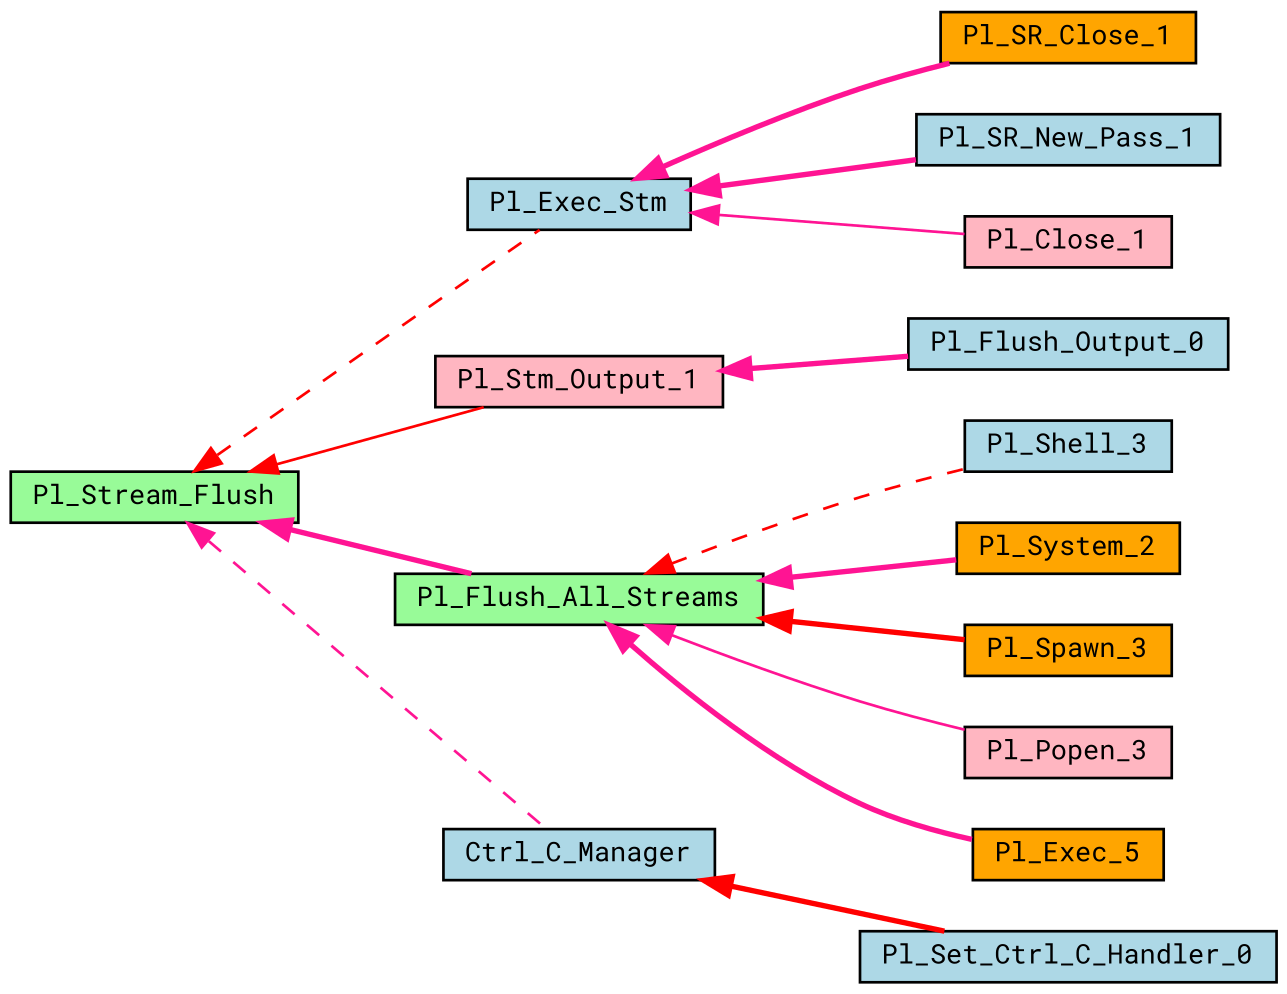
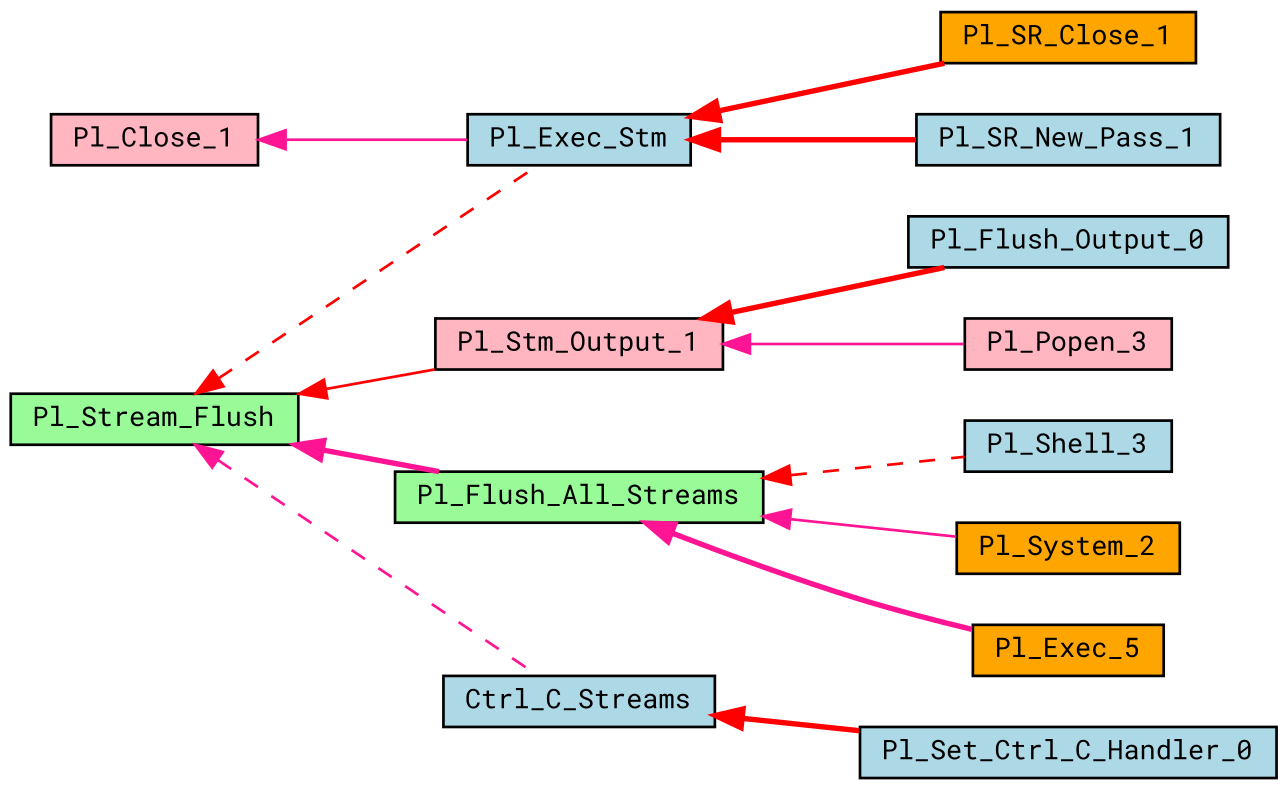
edge "Pl_SR_Close_1" -> "Pl_Exec_Stm": color deeppink -> red
edge "Pl_SR_New_Pass_1" -> "Pl_Exec_Stm": color deeppink -> red
edge "Pl_Close_1" -> "Pl_Exec_Stm": reversed
edge "Pl_Flush_Output_0" -> "Pl_Stm_Output_1": color deeppink -> red
edge "Pl_System_2" -> "Pl_Flush_All_Streams": style bold -> solid
node "Pl_Spawn_3": removed
edge "Pl_Popen_3" -> "Pl_Flush_All_Streams": now "Pl_Popen_3" -> "Pl_Stm_Output_1"
node "Ctrl_C_Manager": label "Ctrl_C_Manager" -> "Ctrl_C_Streams"
